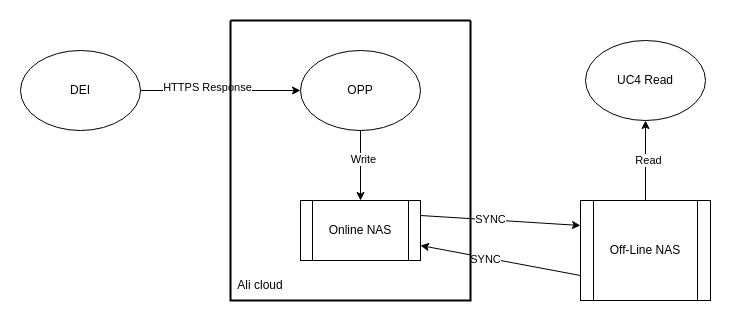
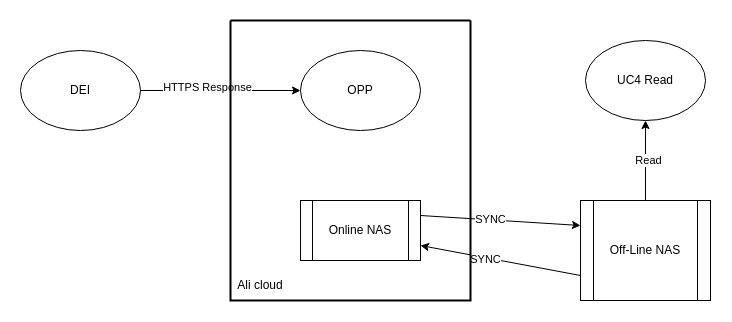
edge "OPP" -> "Online NAS": removed, label "Write"
